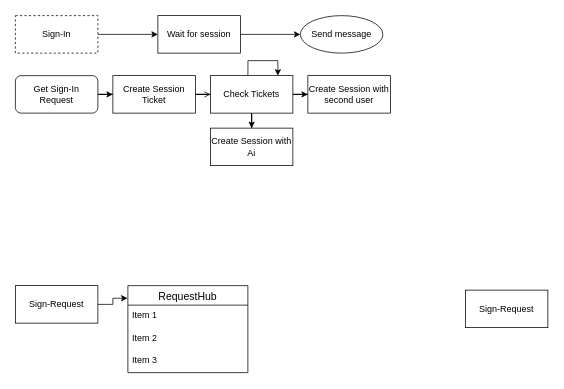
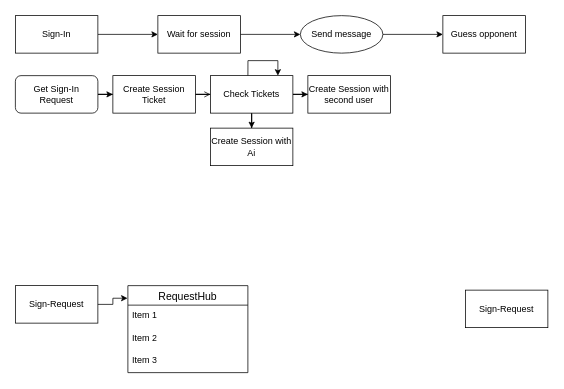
node "Sign-In": style dashed -> solid
edge "Send message" -> "Guess opponent": added
node "Guess opponent": added
